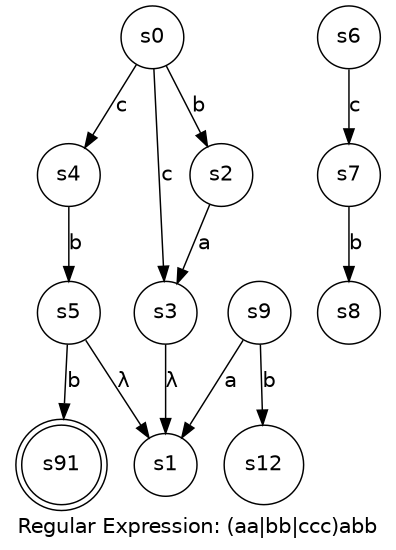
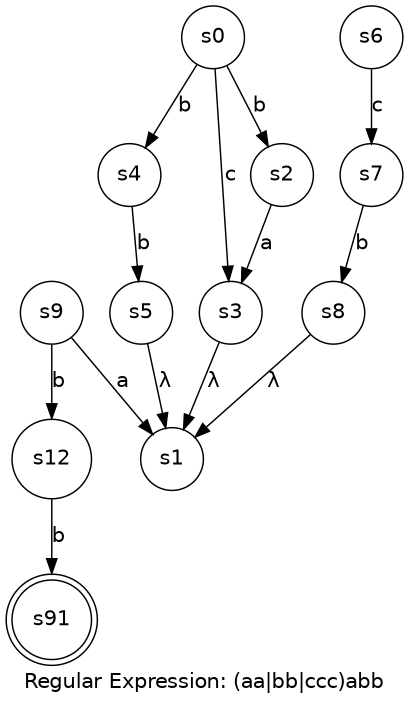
edge "s0" -> "s4": label "c" -> "b"
edge "s5" -> "s91": now "s12" -> "s91"
edge "s8" -> "s1": added, label "λ"
